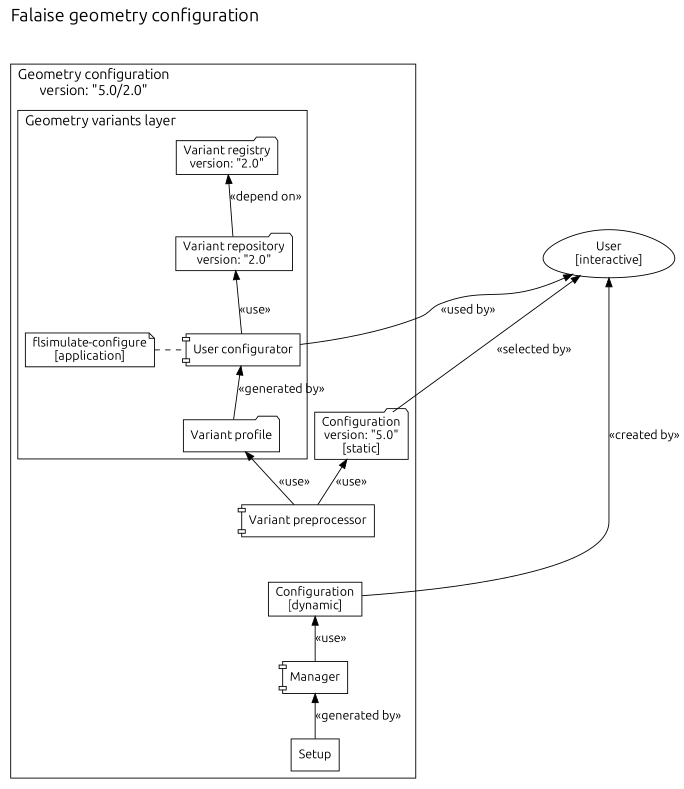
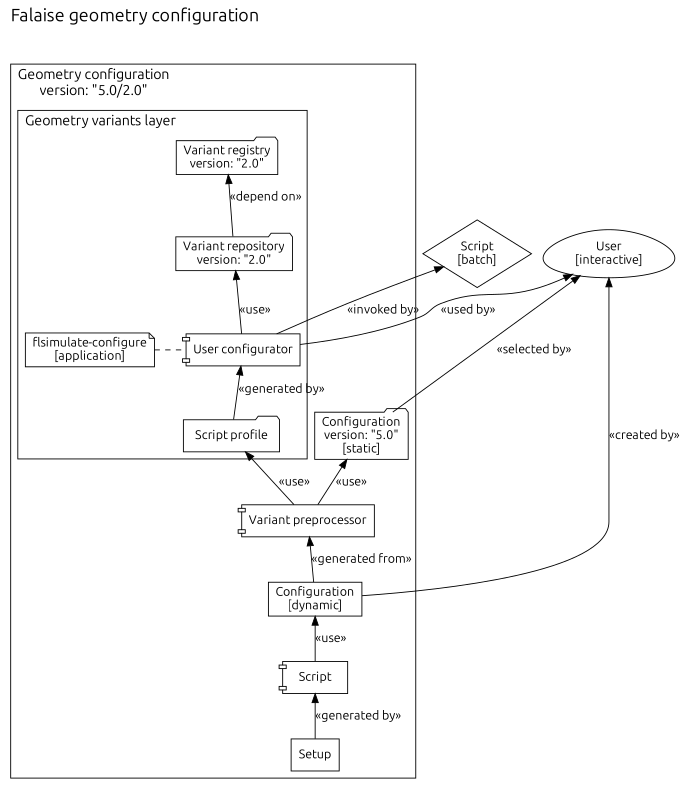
node "Script [batch]": added
node "Variant profile": label "Variant profile" -> "Script profile"
edge "Configuration [dynamic]" -> "Variant preprocessor": added, label "«generated from»"
node "Manager": label "Manager" -> "Script"
